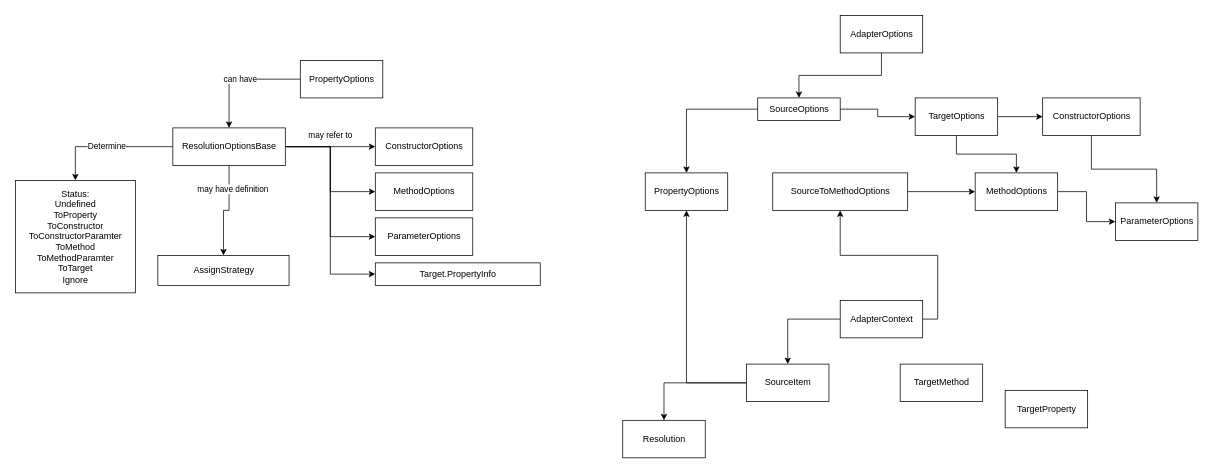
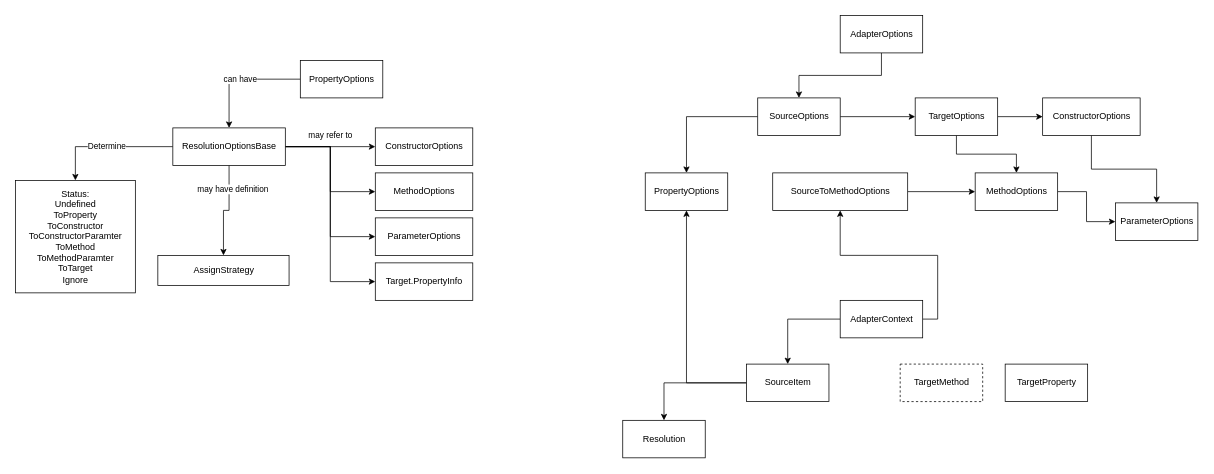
node "SourceOptions": size 83x23 -> 83x38
node "Target.PropertyInfo": size 165x23 -> 98x38
node "TargetMethod": style solid -> dashed
node "TargetProperty": moved (1047, 409) -> (1047, 383)
